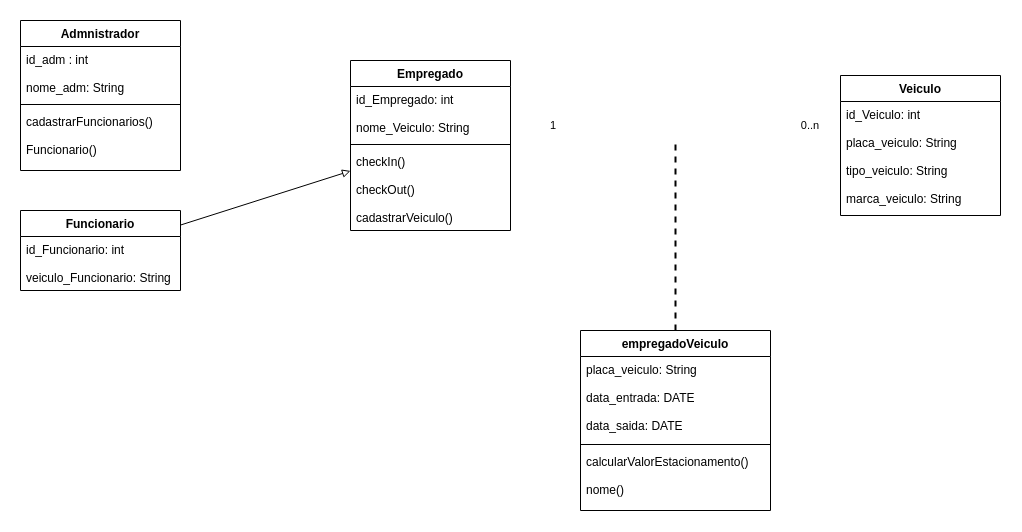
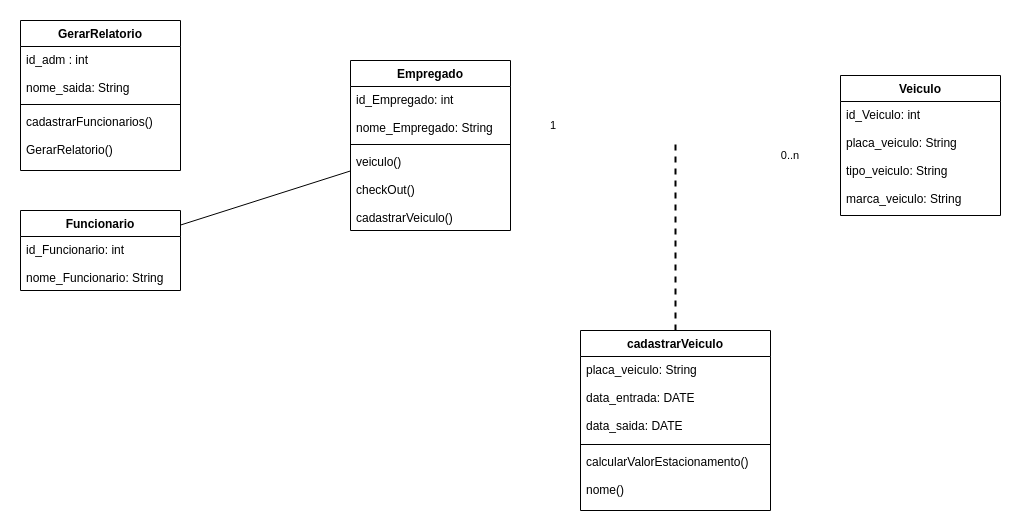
node "Admnistrador": label "Admnistrador" -> "GerarRelatorio"
node "id_adm : int nome_adm: String": label "id_adm : int nome_adm: String" -> "id_adm : int nome_saida: String"
node "id_Empregado: int nome_Veiculo: String": label "id_Empregado: int nome_Veiculo: String" -> "id_Empregado: int nome_Empregado: String"
node "cadastrarFuncionarios() Funcionario()": label "cadastrarFuncionarios() Funcionario()" -> "cadastrarFuncionarios() GerarRelatorio()"
node "0..n": moved (811, 126) -> (791, 156)
node "checkIn() checkOut() cadastrarVeiculo()": label "checkIn() checkOut() cadastrarVeiculo()" -> "veiculo() checkOut() cadastrarVeiculo()"
edge "Funcionario" -> "Empregado": arrowhead block -> none
node "id_Funcionario: int veiculo_Funcionario: String": label "id_Funcionario: int veiculo_Funcionario: String" -> "id_Funcionario: int nome_Funcionario: String"
node "empregadoVeiculo": label "empregadoVeiculo" -> "cadastrarVeiculo"
